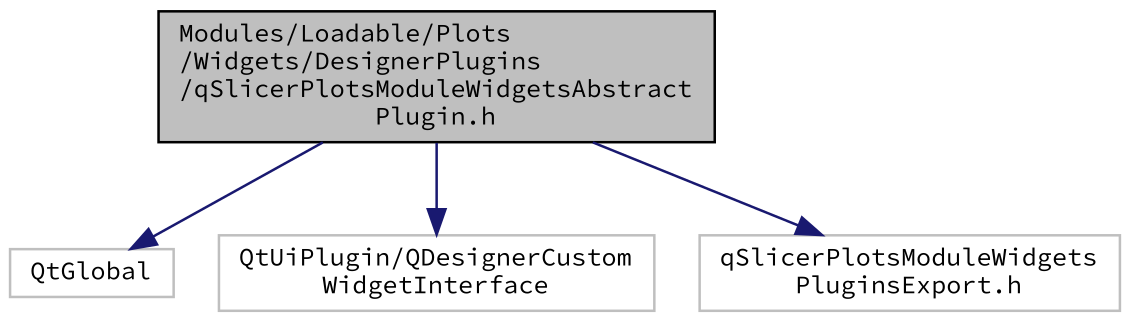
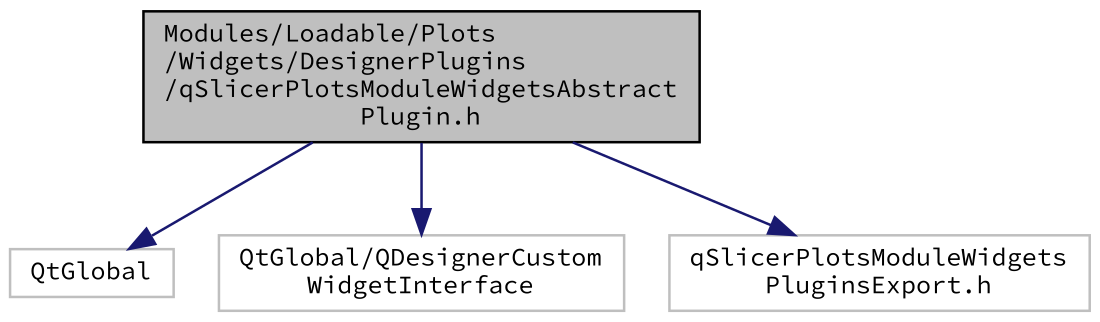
node "QtUiPlugin/QDesignerCustom WidgetInterface": label "QtUiPlugin/QDesignerCustom WidgetInterface" -> "QtGlobal/QDesignerCustom WidgetInterface"
